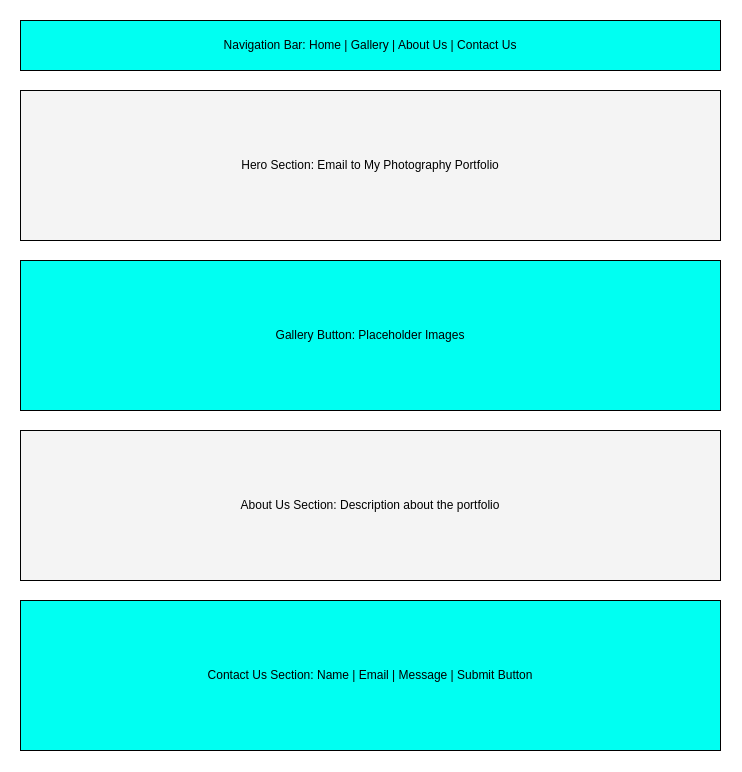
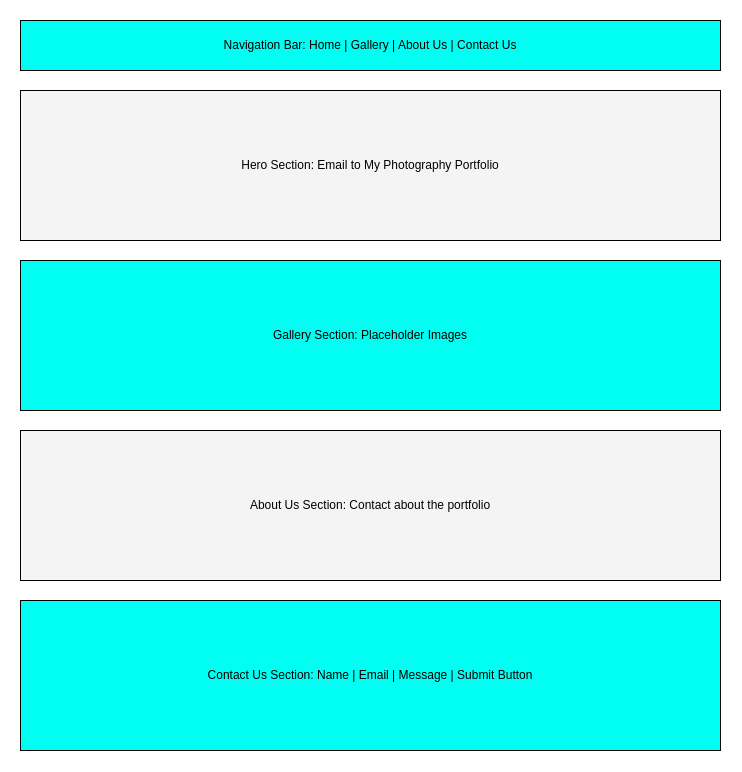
node "Gallery Button: Placeholder Images": label "Gallery Button: Placeholder Images" -> "Gallery Section: Placeholder Images"
node "About Us Section: Description about the portfolio": label "About Us Section: Description about the portfolio" -> "About Us Section: Contact about the portfolio"
